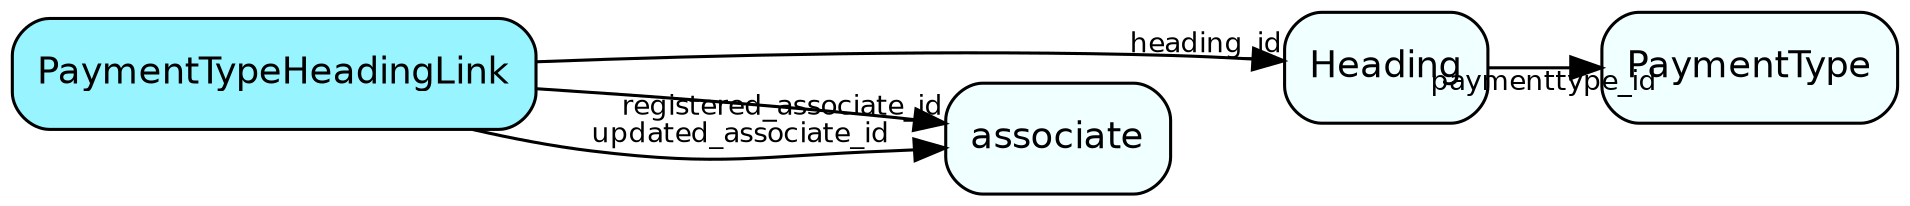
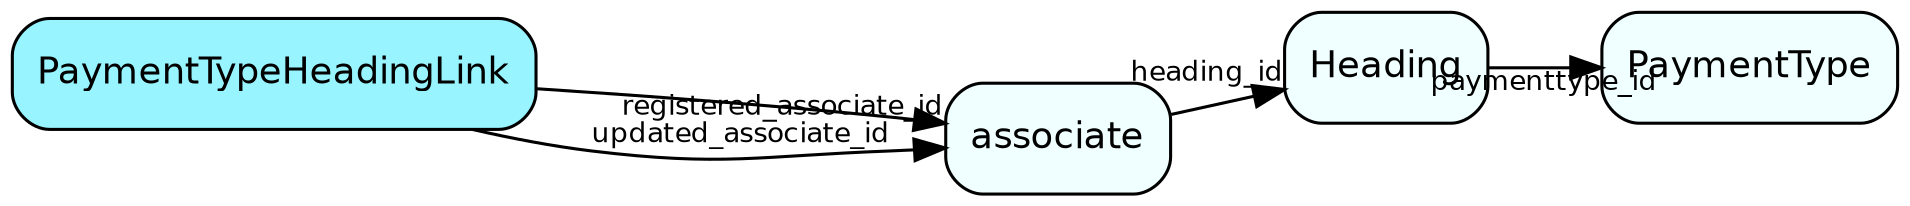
edge "PaymentTypeHeadingLink" -> "Heading": now "associate" -> "Heading"
